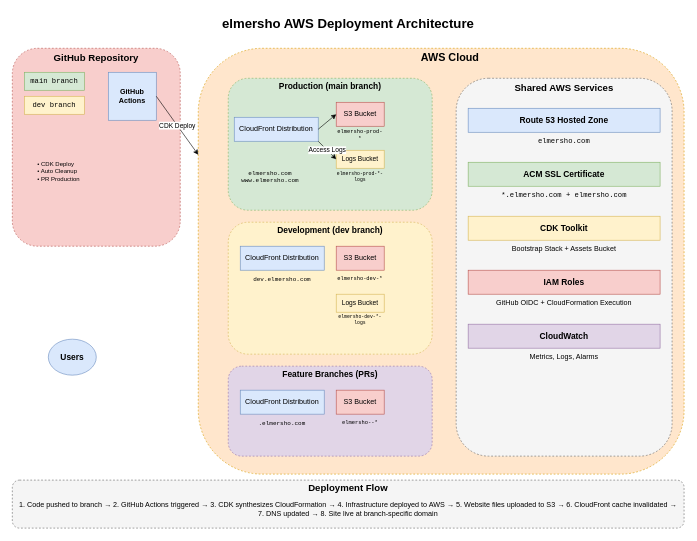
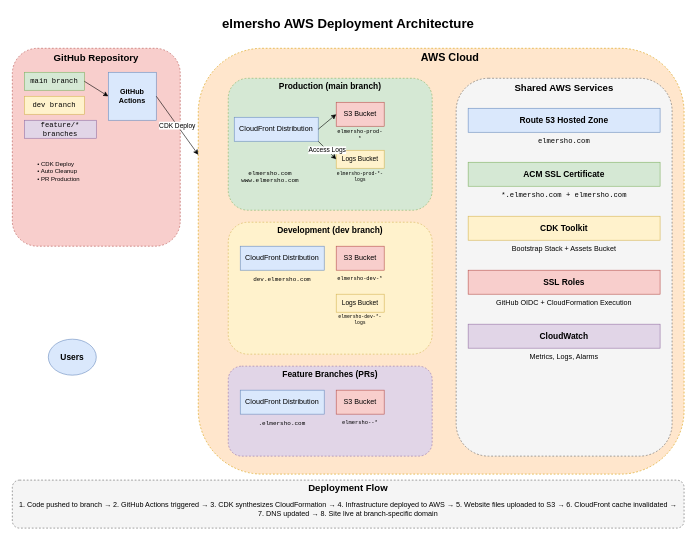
edge "main branch" -> "GitHub Actions": added
node "feature/* branches": added
node "IAM Roles": label "IAM Roles" -> "SSL Roles"
